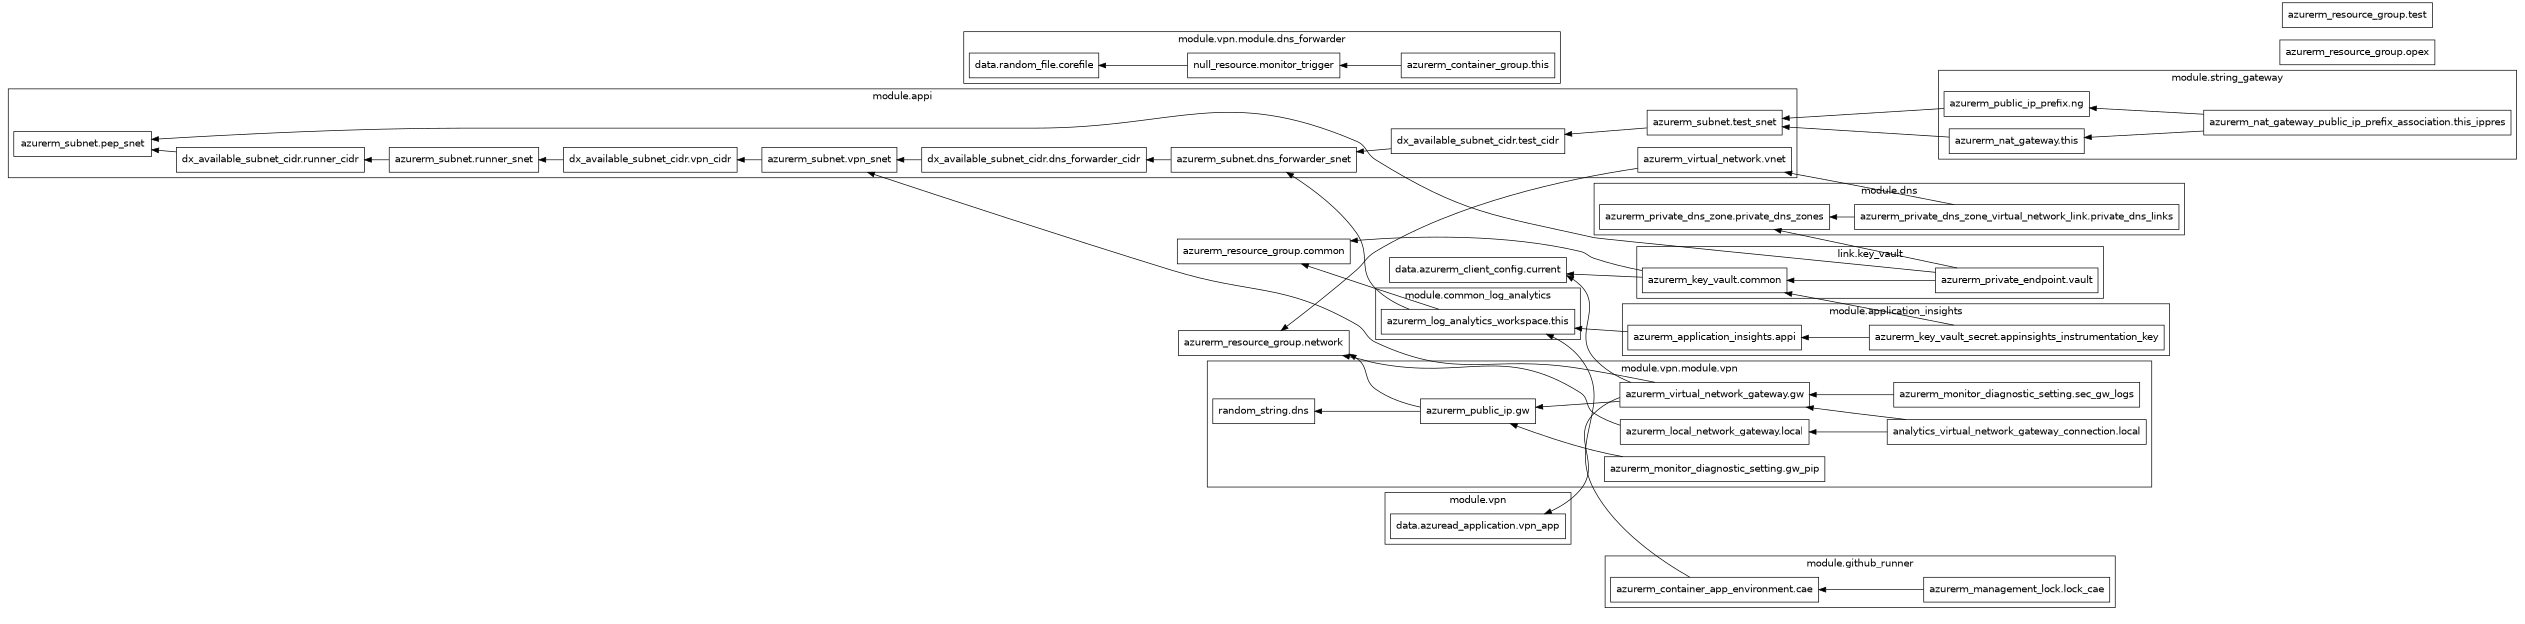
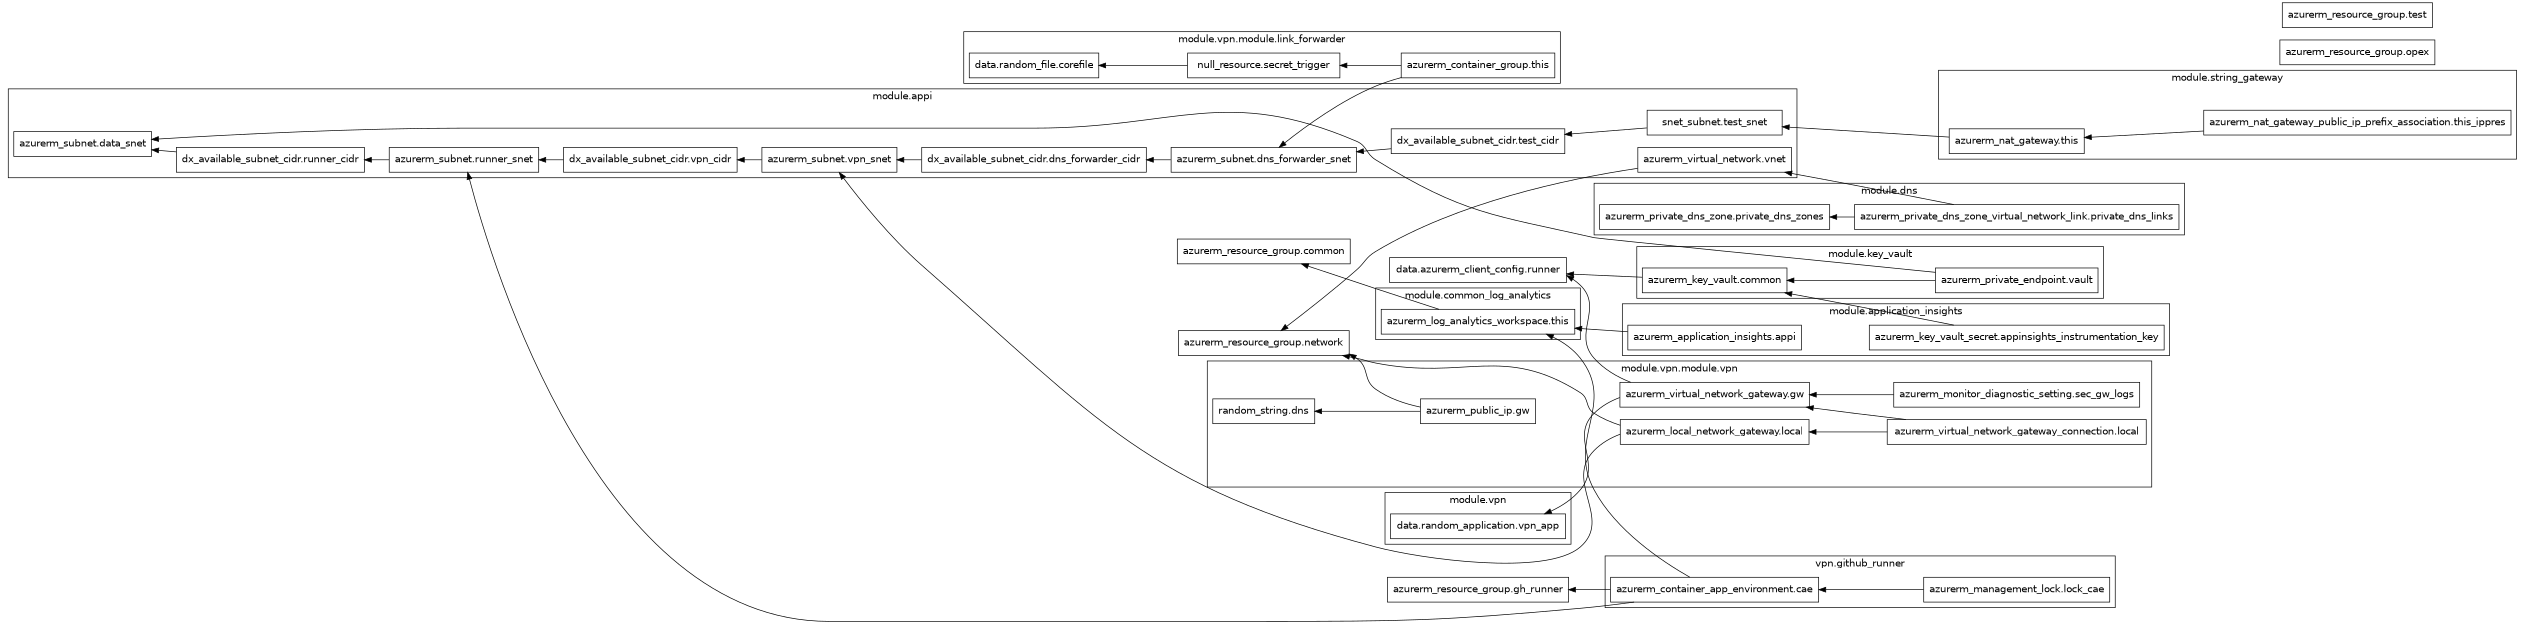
cluster "module.vpn.module.dns_forwarder": label "module.vpn.module.dns_forwarder" -> "module.vpn.module.link_forwarder"
node "null_resource.monitor_trigger": label "null_resource.monitor_trigger" -> "null_resource.secret_trigger"
node "azurerm_public_ip_prefix.ng": removed
node "azurerm_subnet.test_snet": label "azurerm_subnet.test_snet" -> "snet_subnet.test_snet"
node "azurerm_subnet.pep_snet": label "azurerm_subnet.pep_snet" -> "azurerm_subnet.data_snet"
edge "azurerm_log_analytics_workspace.this" -> "azurerm_subnet.dns_forwarder_snet": now "azurerm_container_group.this" -> "azurerm_subnet.dns_forwarder_snet"
edge "azurerm_key_vault.common" -> "azurerm_resource_group.common": removed
edge "azurerm_private_endpoint.vault" -> "azurerm_private_dns_zone.private_dns_zones": removed
cluster "link.key_vault": label "link.key_vault" -> "module.key_vault"
node "data.azurerm_client_config.current": label "data.azurerm_client_config.current" -> "data.azurerm_client_config.runner"
edge "azurerm_virtual_network_gateway.gw" -> "azurerm_subnet.vpn_snet": now "azurerm_local_network_gateway.local" -> "azurerm_subnet.vpn_snet"
edge "azurerm_key_vault_secret.appinsights_instrumentation_key" -> "azurerm_application_insights.appi": removed
edge "azurerm_virtual_network_gateway.gw" -> "azurerm_public_ip.gw": removed
node "analytics_virtual_network_gateway_connection.local": label "analytics_virtual_network_gateway_connection.local" -> "azurerm_virtual_network_gateway_connection.local"
node "azurerm_monitor_diagnostic_setting.gw_pip": removed
node "data.azuread_application.vpn_app": label "data.azuread_application.vpn_app" -> "data.random_application.vpn_app"
cluster "module.github_runner": label "module.github_runner" -> "vpn.github_runner"
node "azurerm_resource_group.gh_runner": added
edge "azurerm_container_app_environment.cae" -> "azurerm_subnet.runner_snet": added
